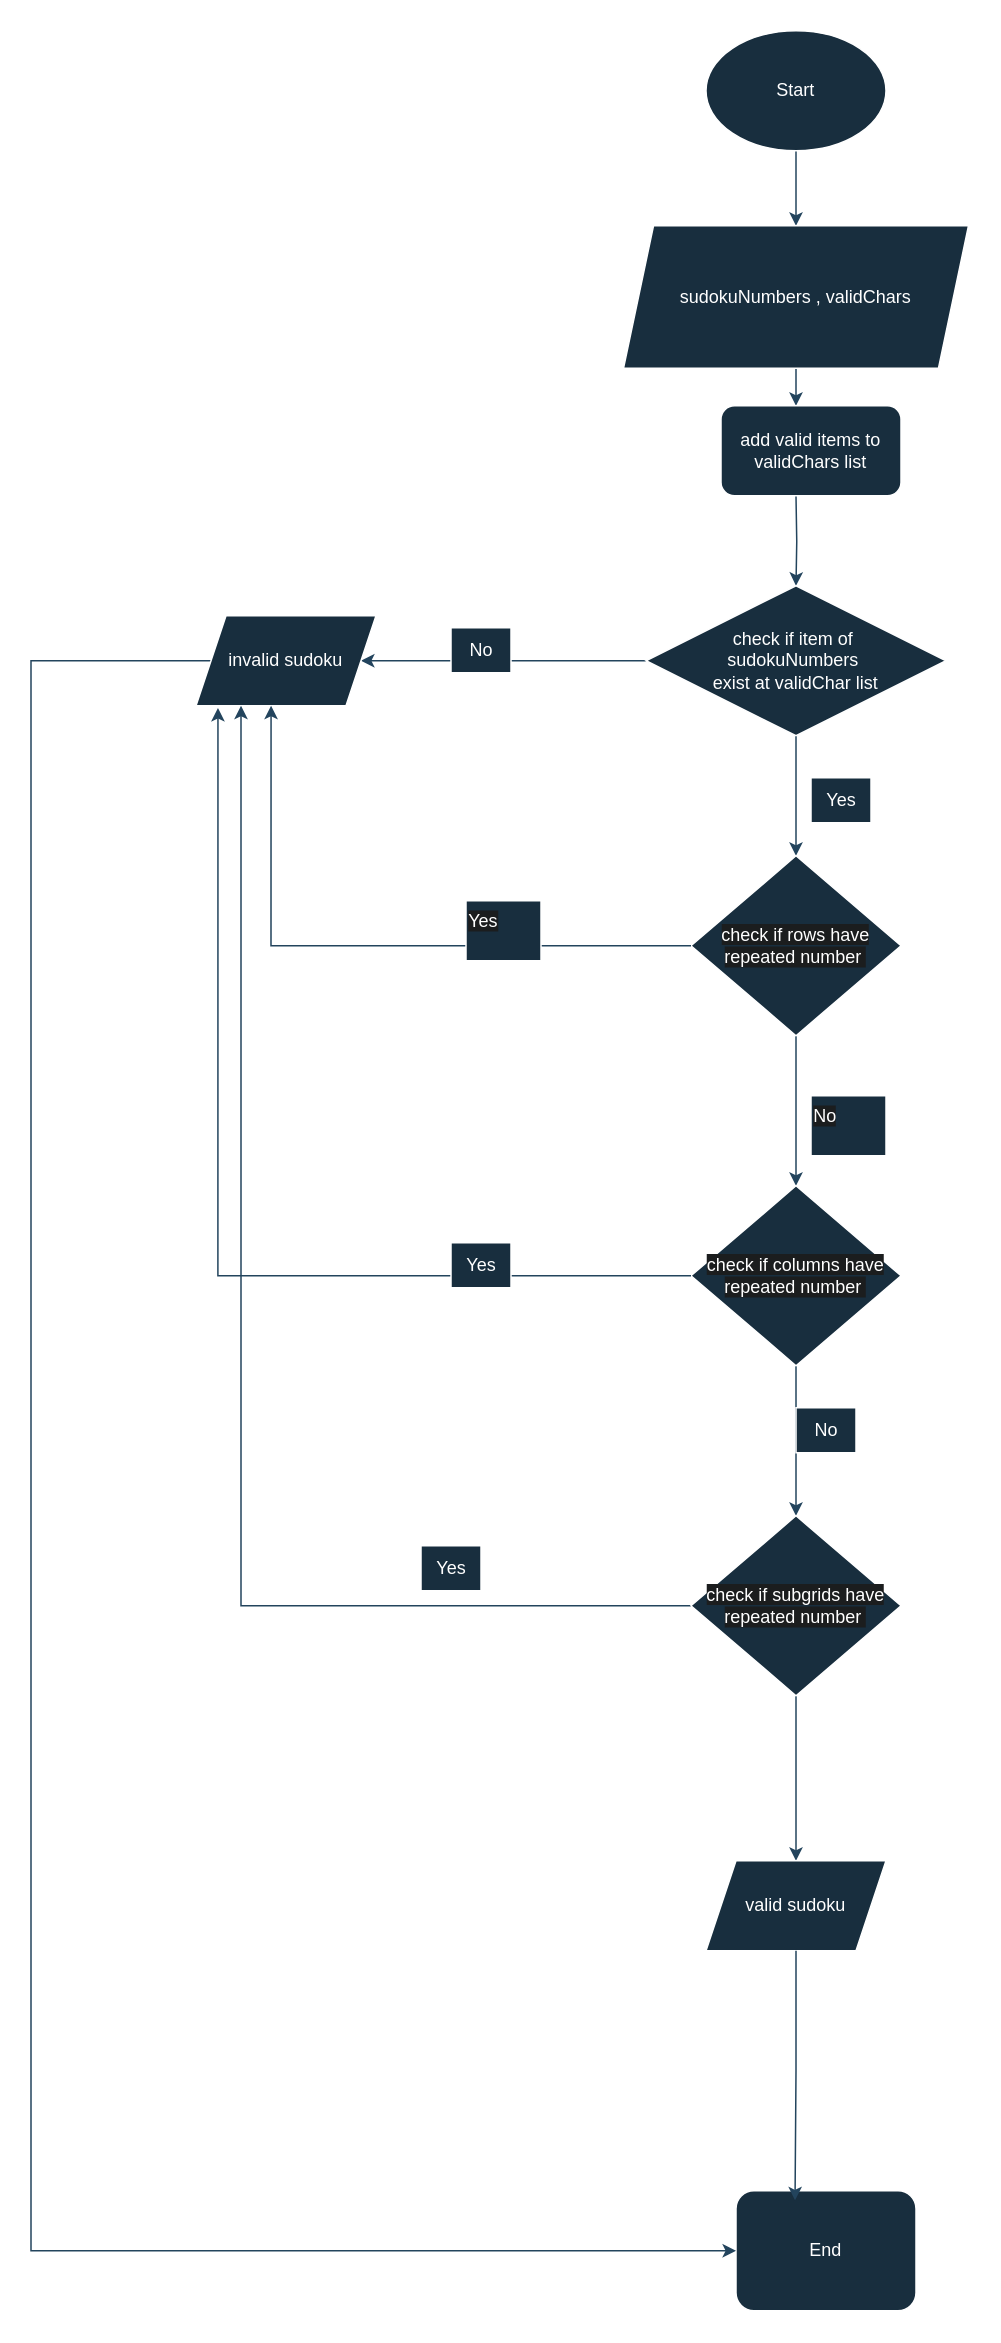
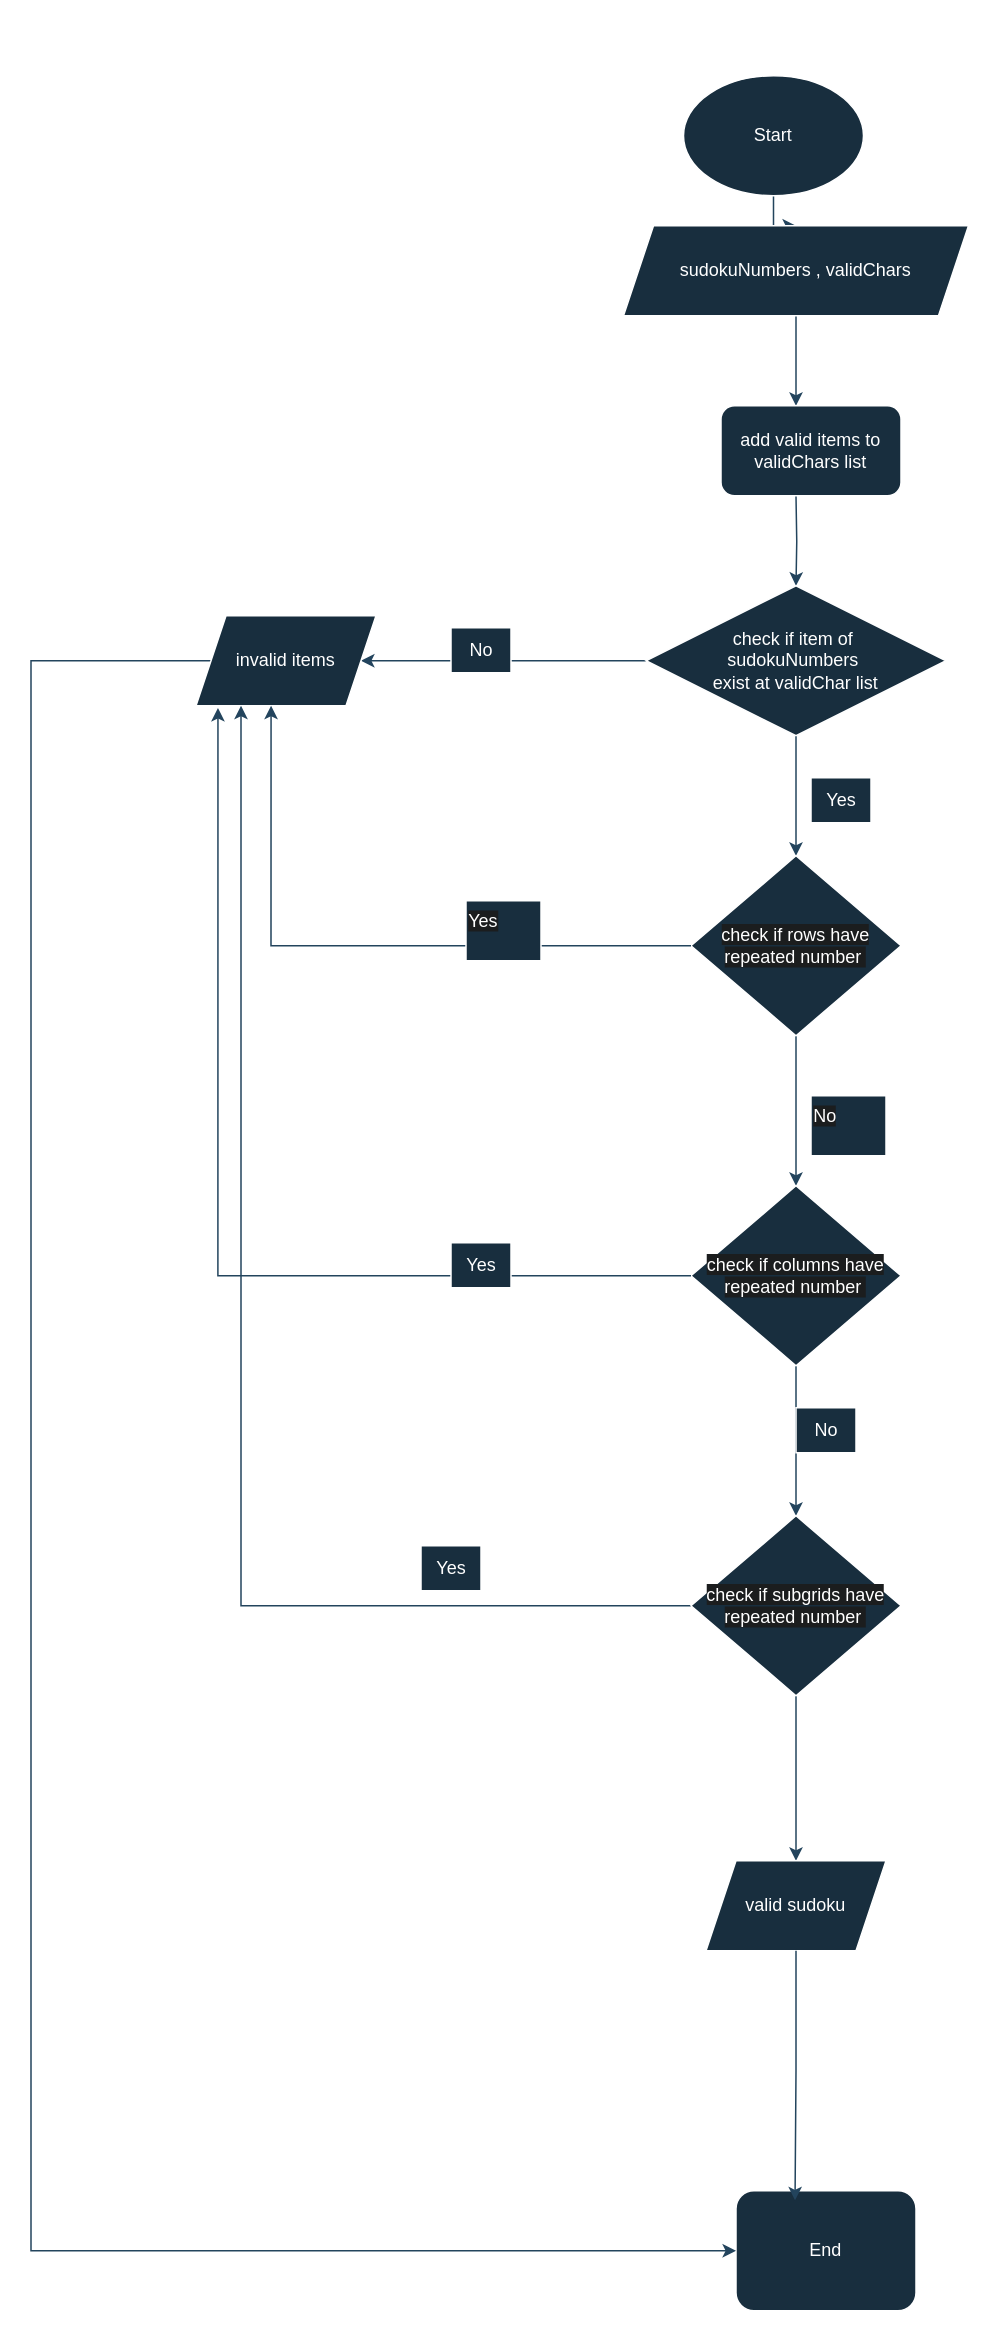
node "Start": moved (796, 91) -> (773, 136)
node "sudokuNumbers , validChars": size 345x143 -> 345x90
node "invalid sudoku": label "invalid sudoku" -> "invalid items"
